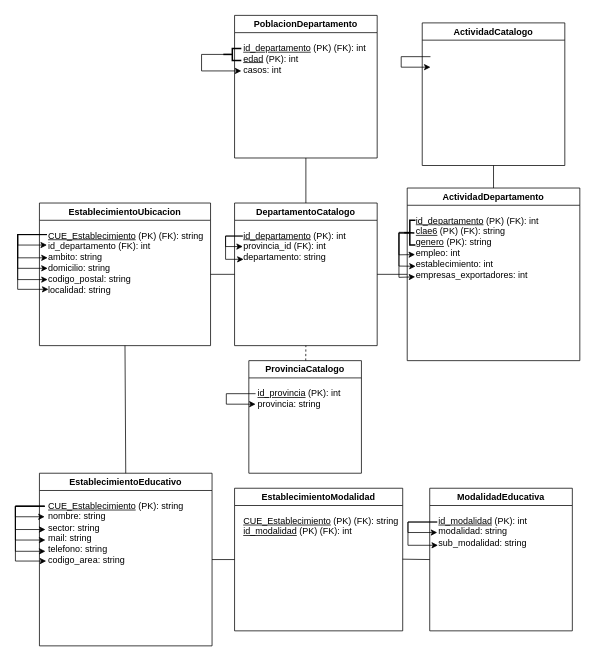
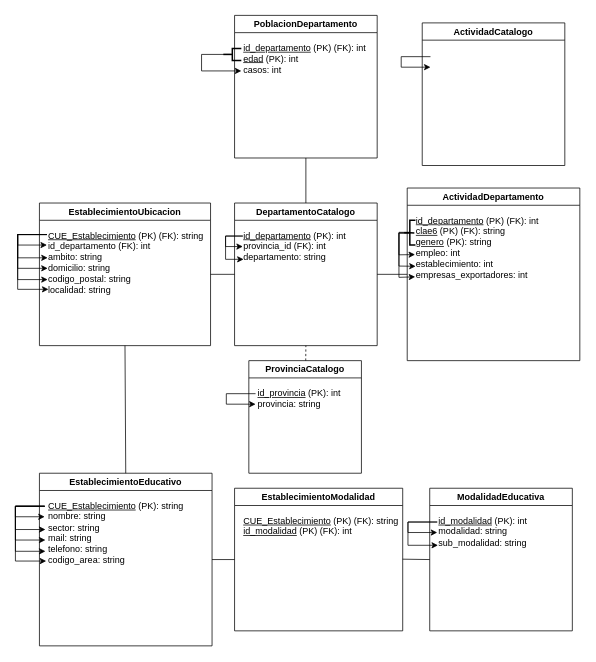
edge "ActividadCatalogo" -- "ActividadDepartamento": removed
